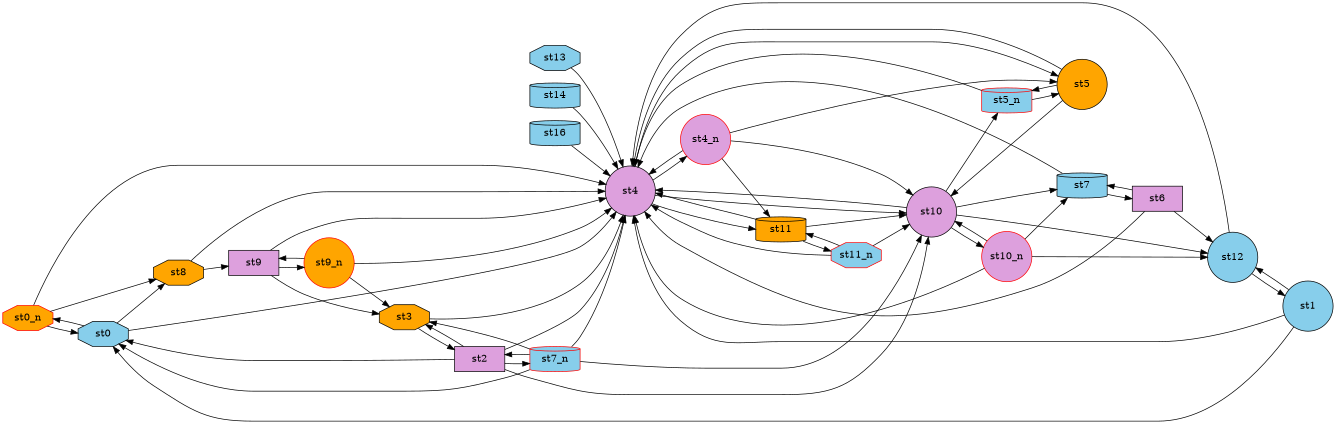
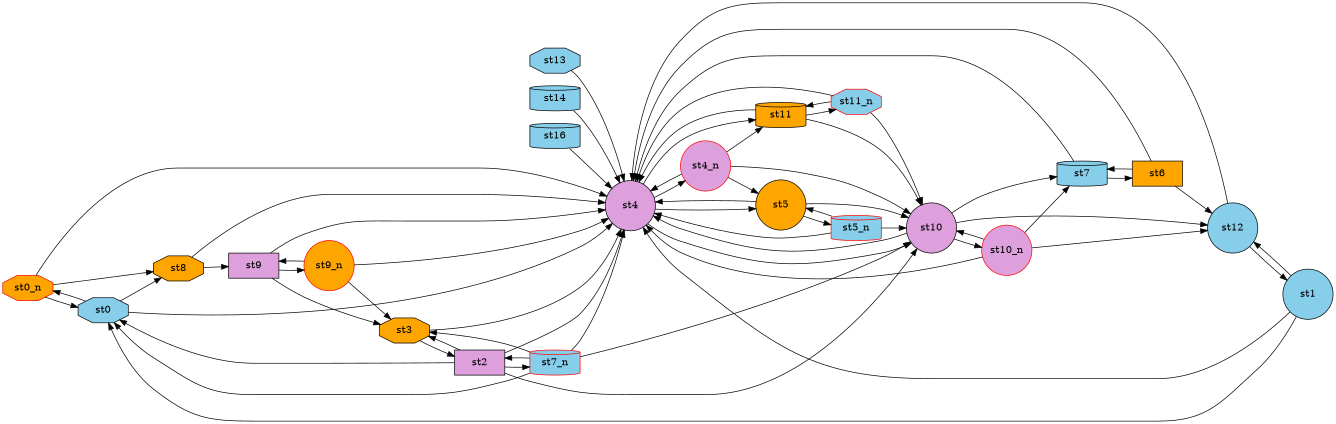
edge "st10" -> "st5_n": reversed
node "st6": fillcolor plum -> orange
